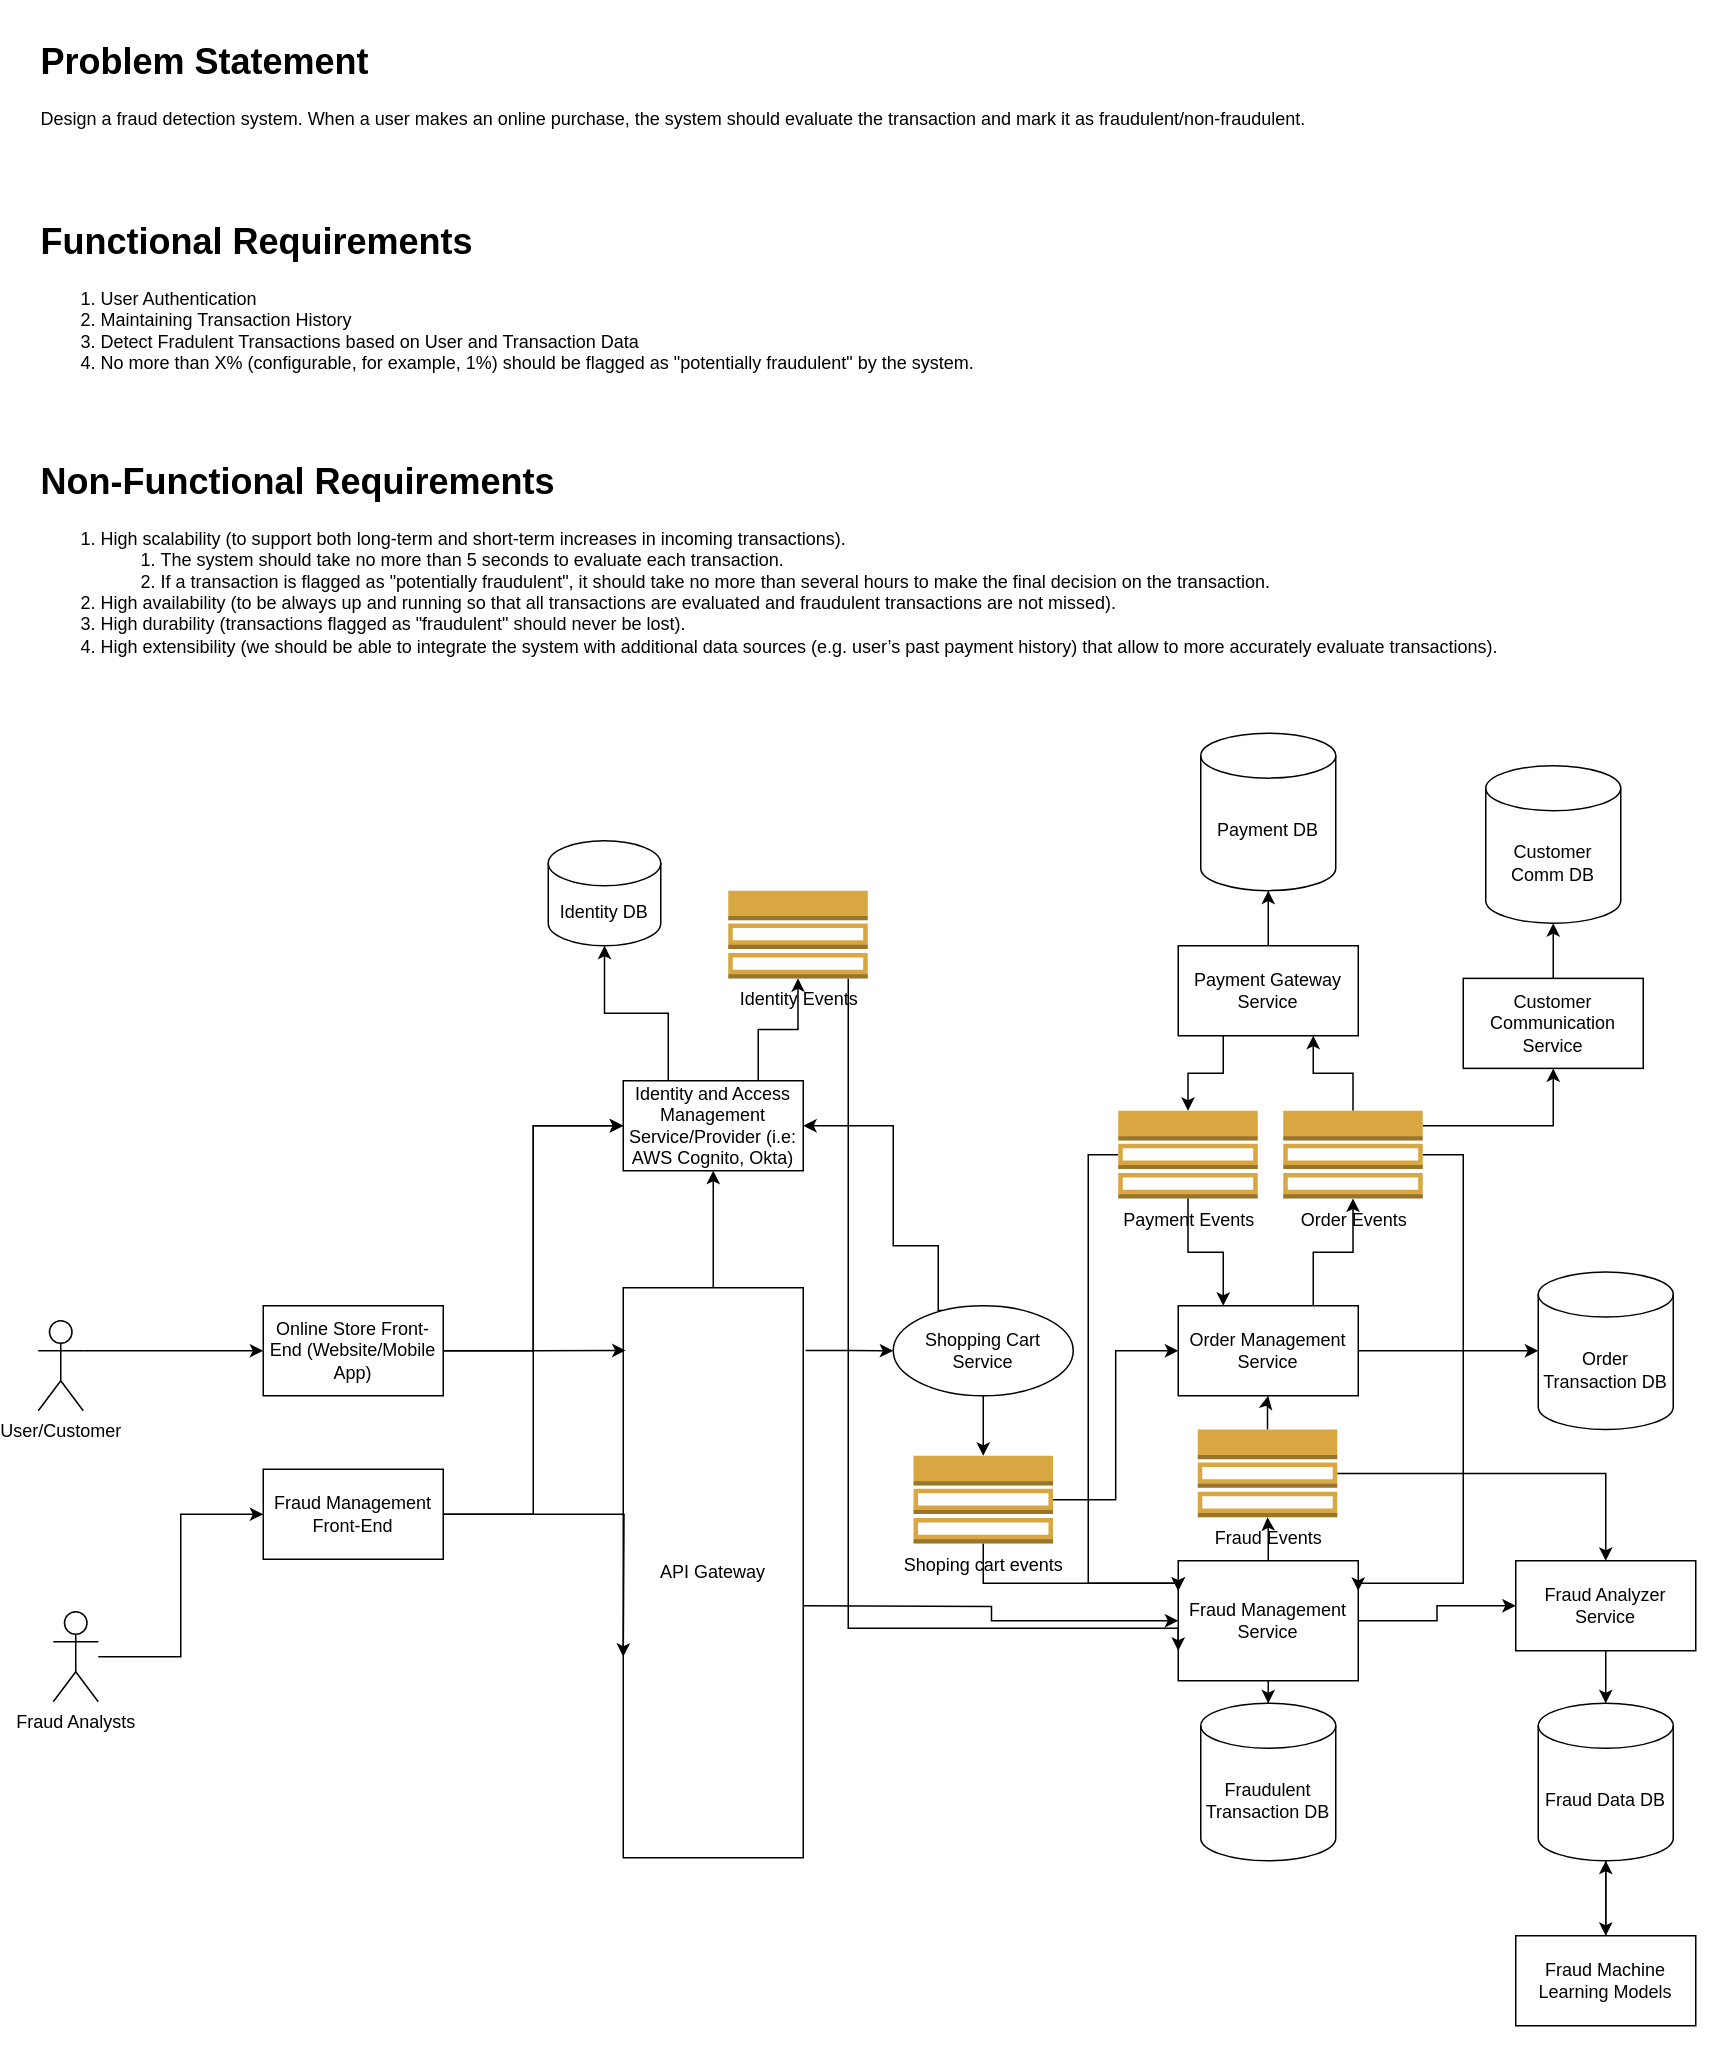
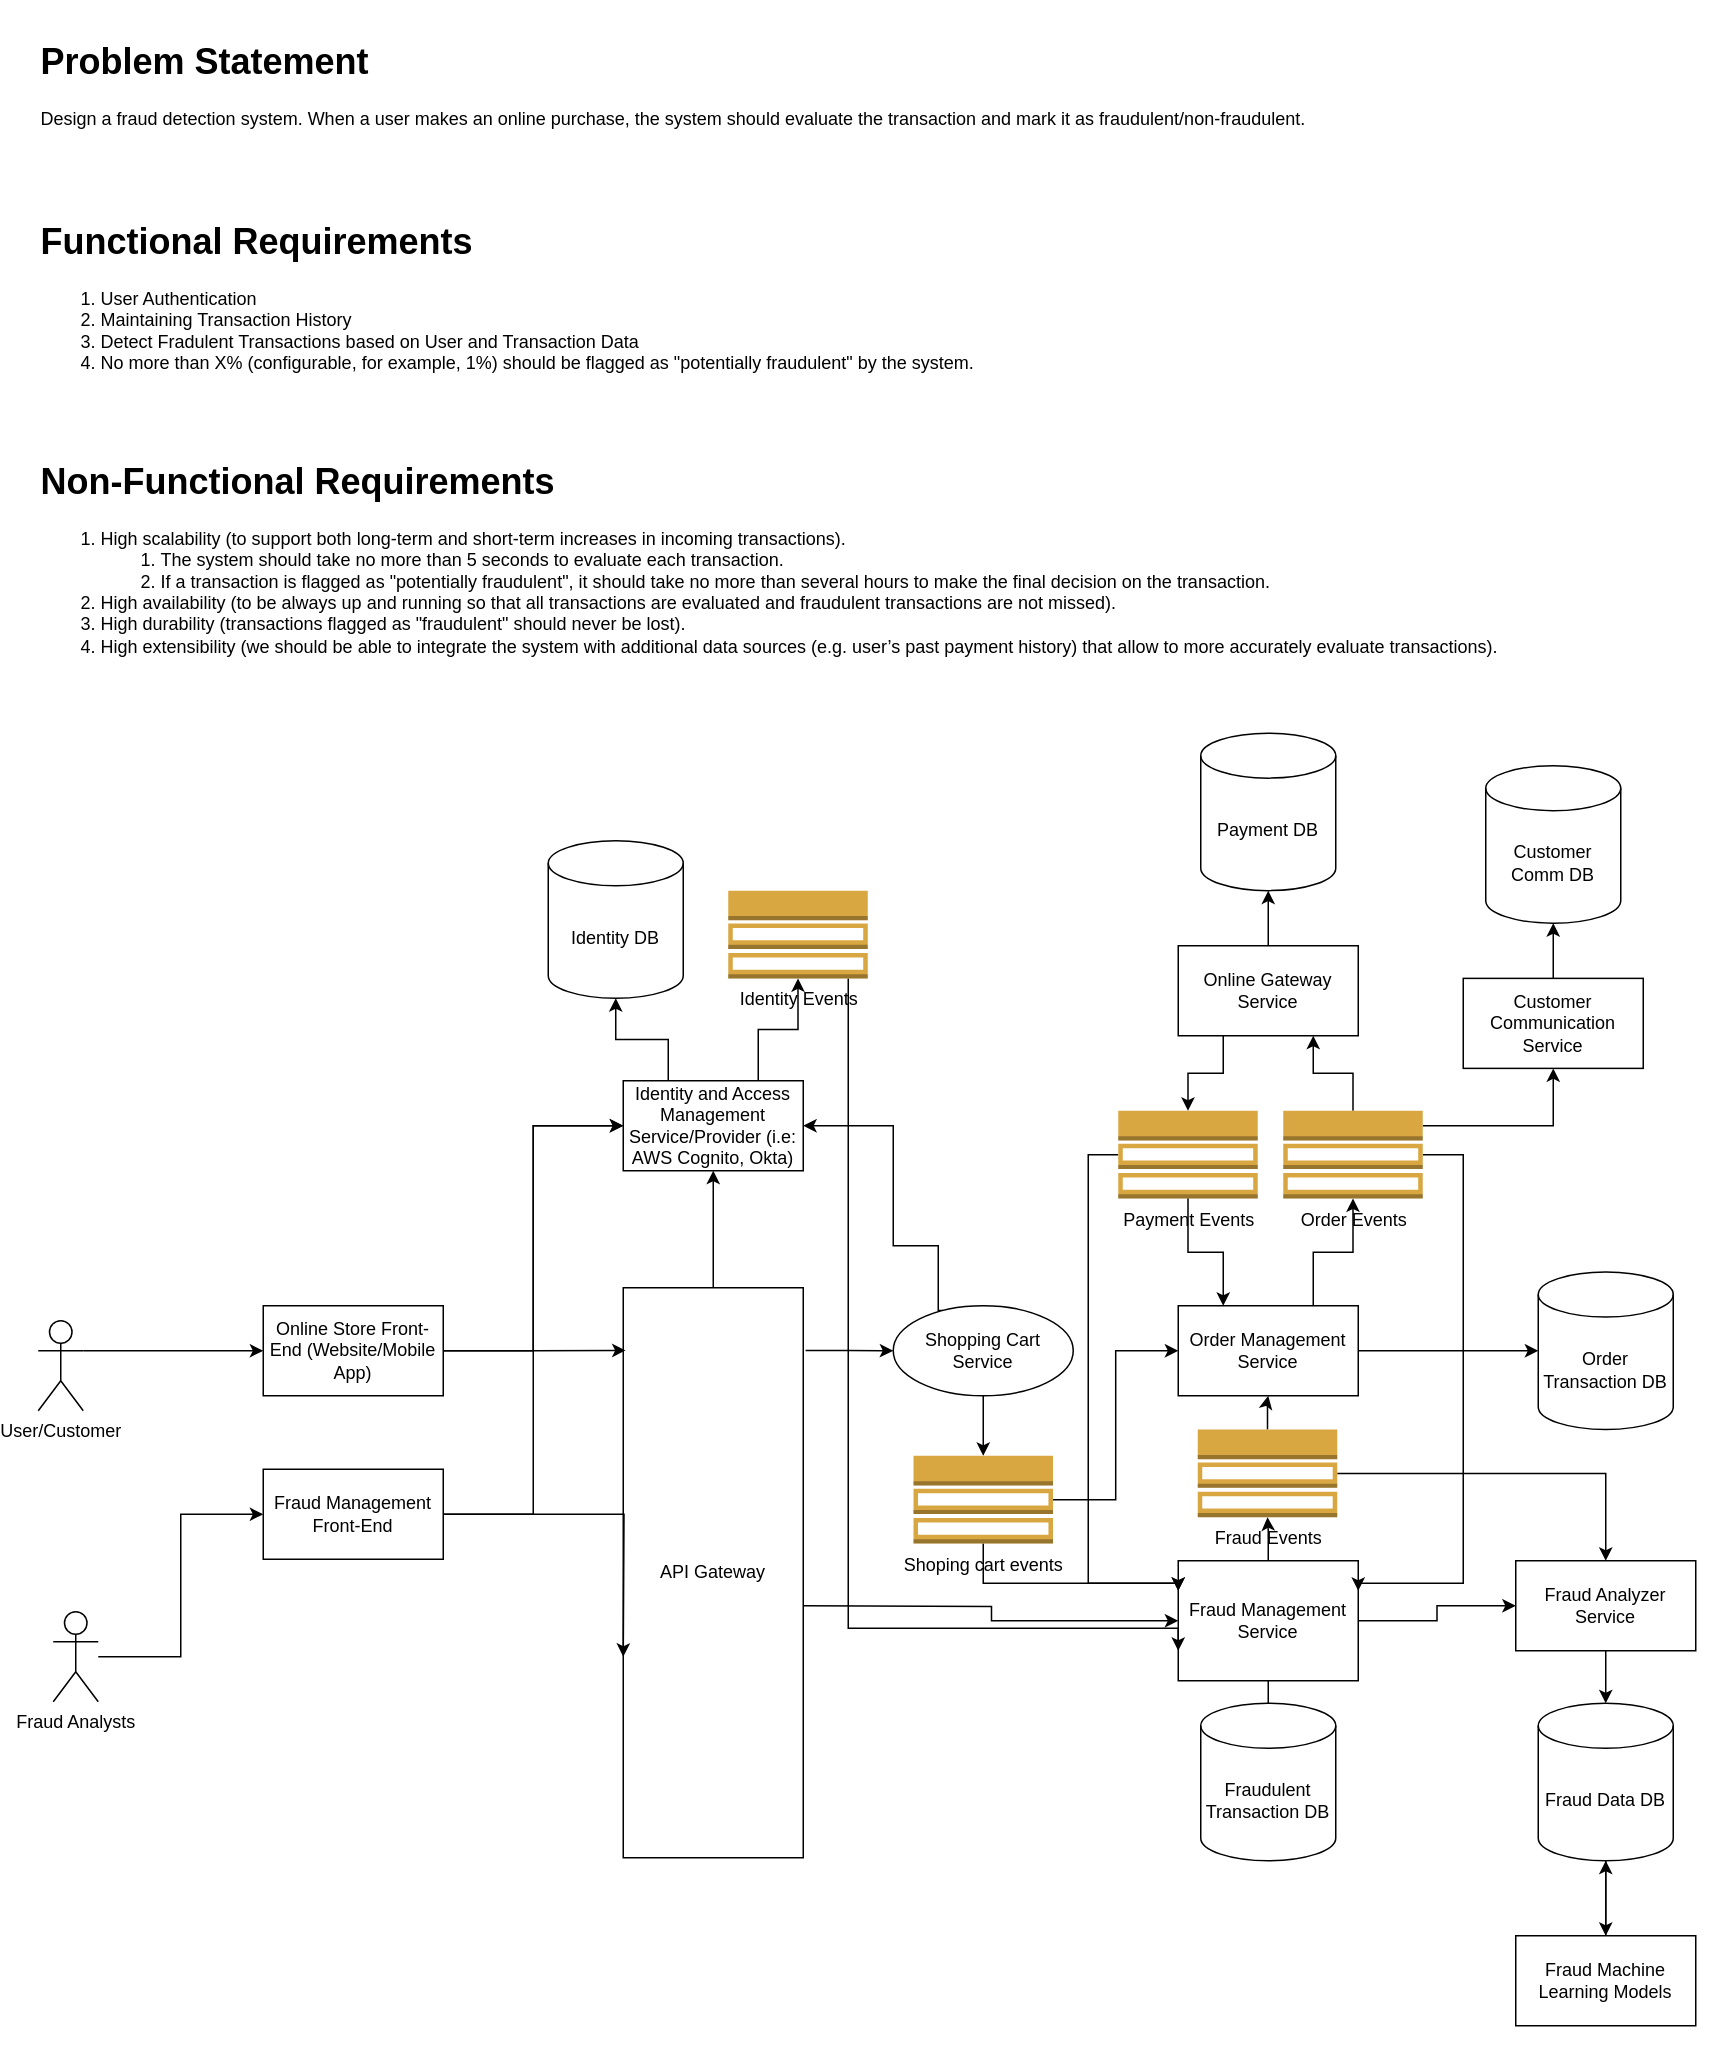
node "Identity DB": size 113x105 -> 135x158
node "Payment Gateway Service": label "Payment Gateway Service" -> "Online Gateway Service"
edge "Fraud Management Service" -> "Fraudulent Transaction DB": arrowhead classic -> none
